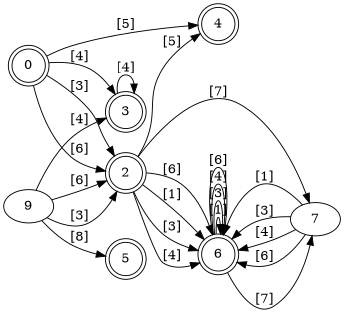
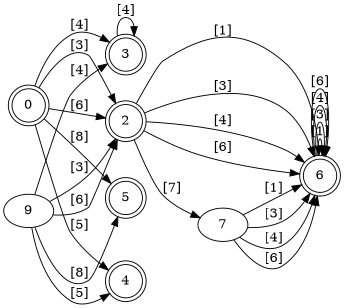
edge "2" -> "4": now "9" -> "4"
edge "0" -> "5": added, label "[8]"
edge "6" -> "7": removed, label "[7]"
